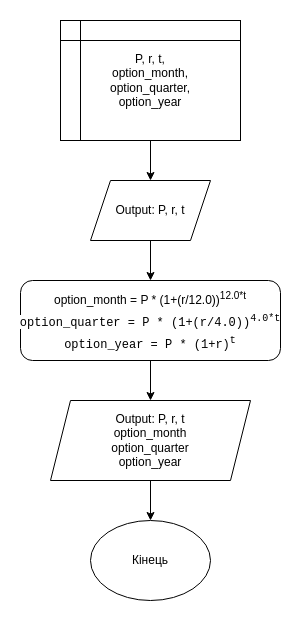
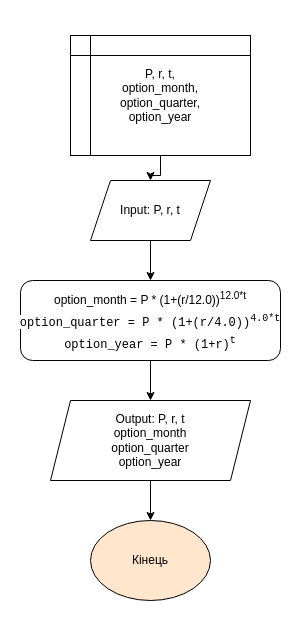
node "P, r, t, option_month, option_quarter, option_year": moved (151, 81) -> (161, 96)
node "Output: P, r, t": label "Output: P, r, t" -> "Input: P, r, t"
node "Кінець": fillcolor #ffffff -> #ffe6cc
